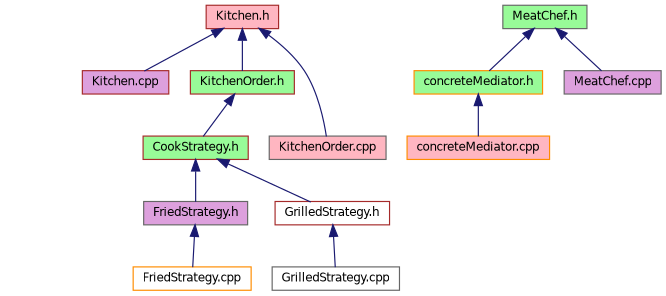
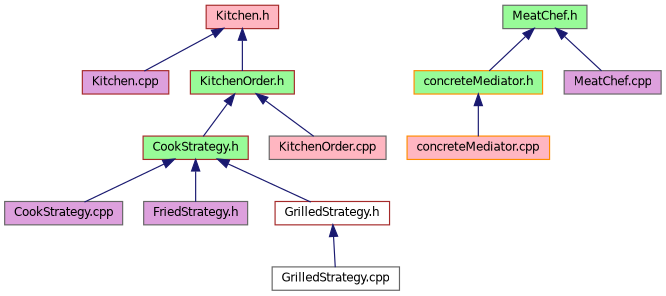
edge "KitchenOrder.cpp" -> "Kitchen.h": now "KitchenOrder.cpp" -> "KitchenOrder.h"
node "CookStrategy.cpp": added
node "FriedStrategy.cpp": removed
